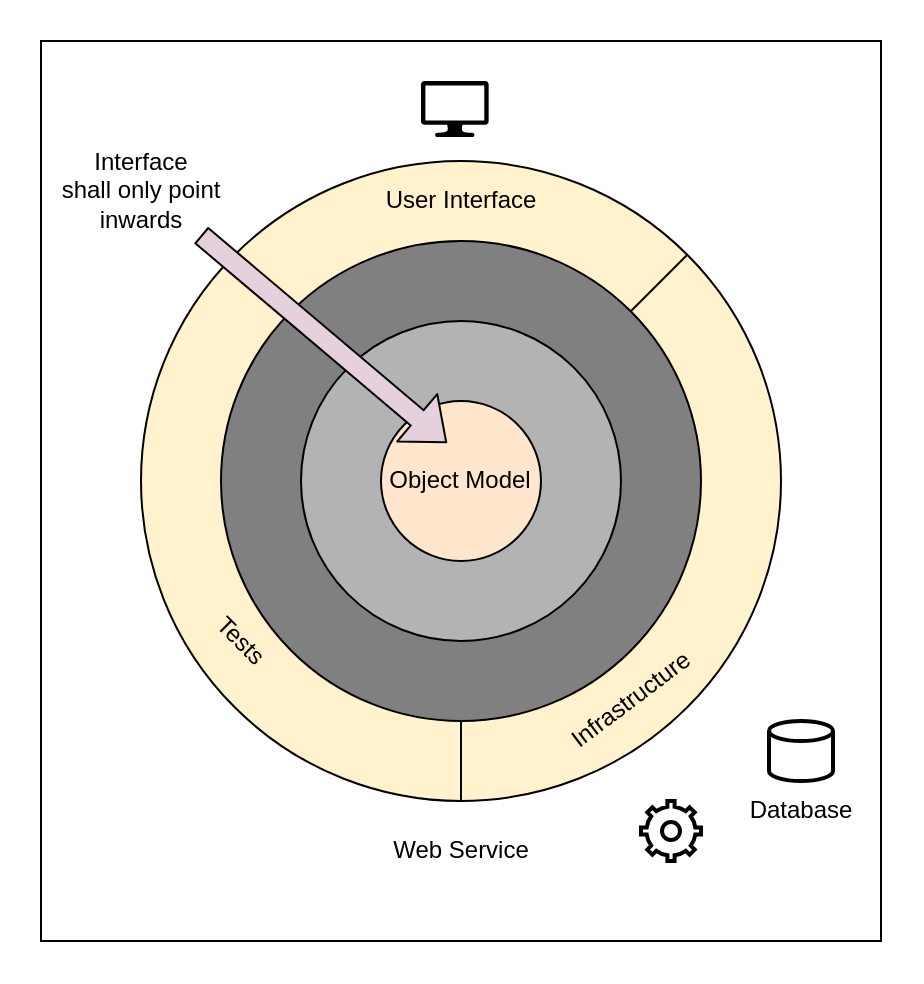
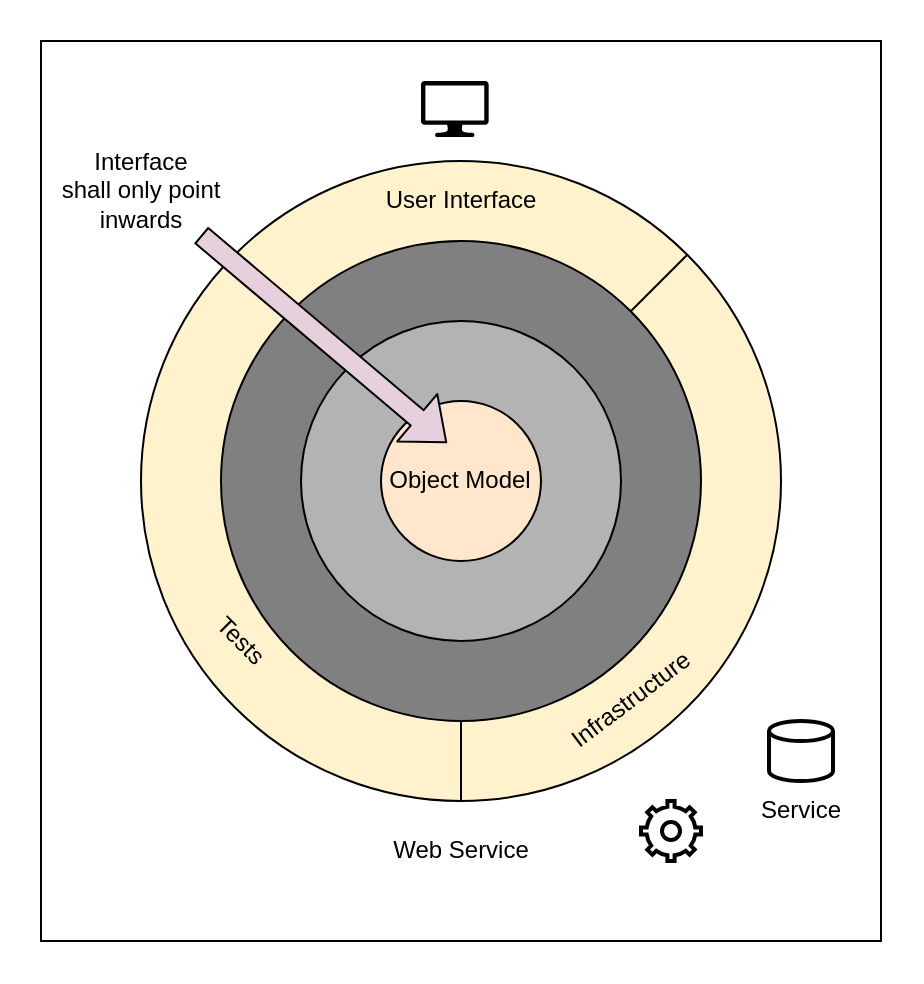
node "Database": label "Database" -> "Service"
